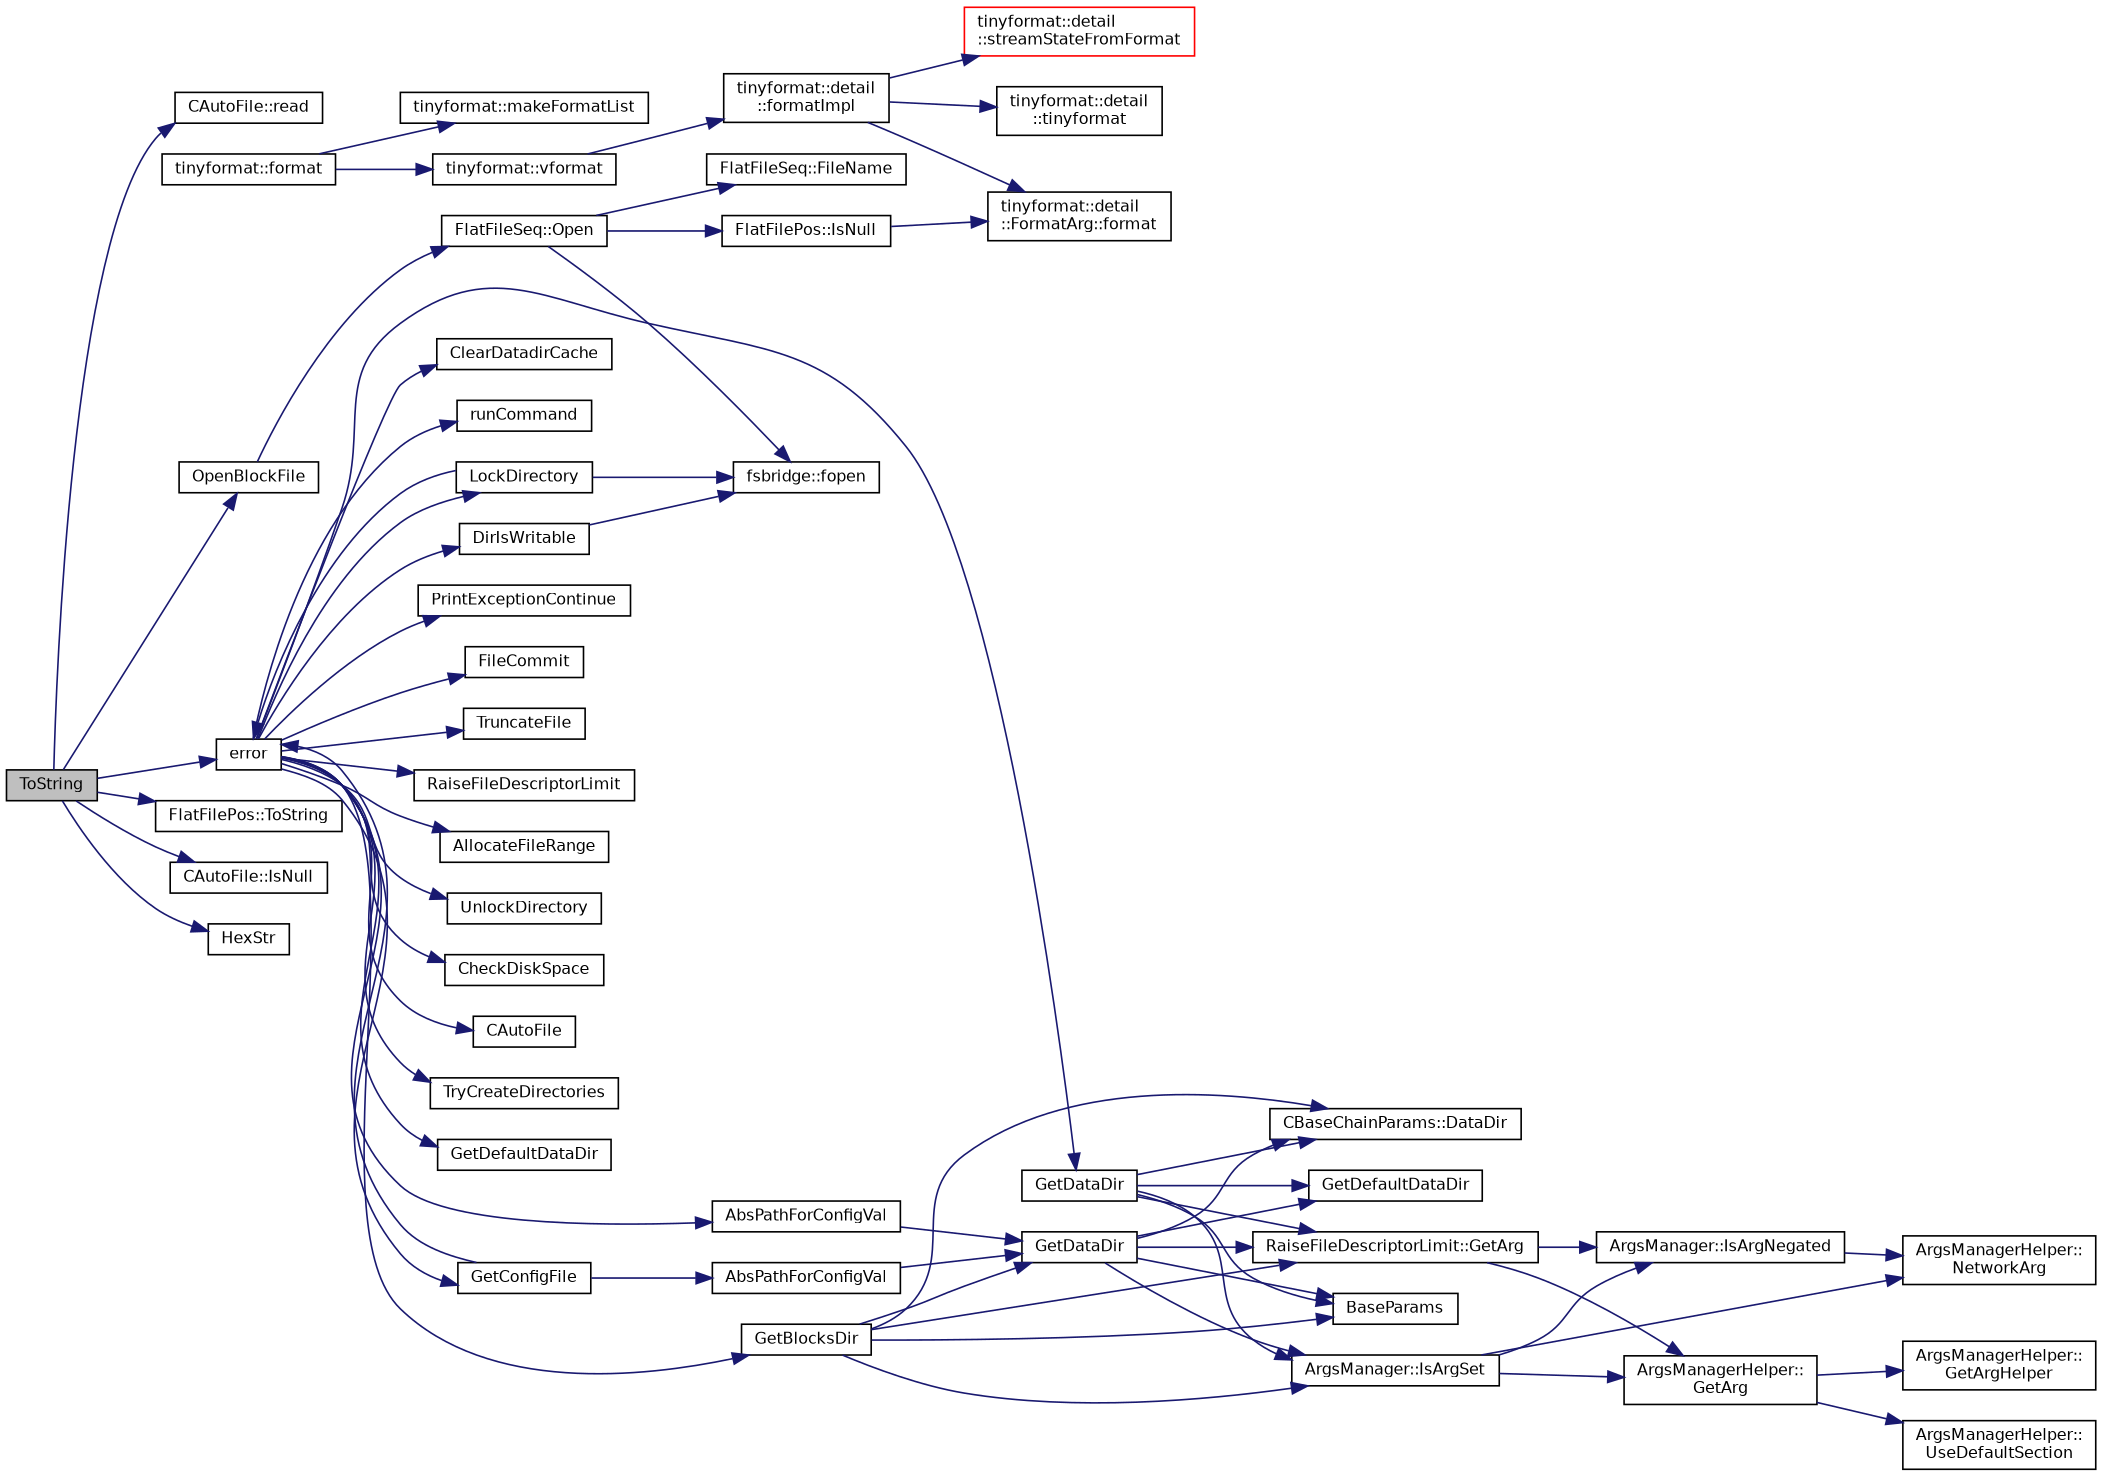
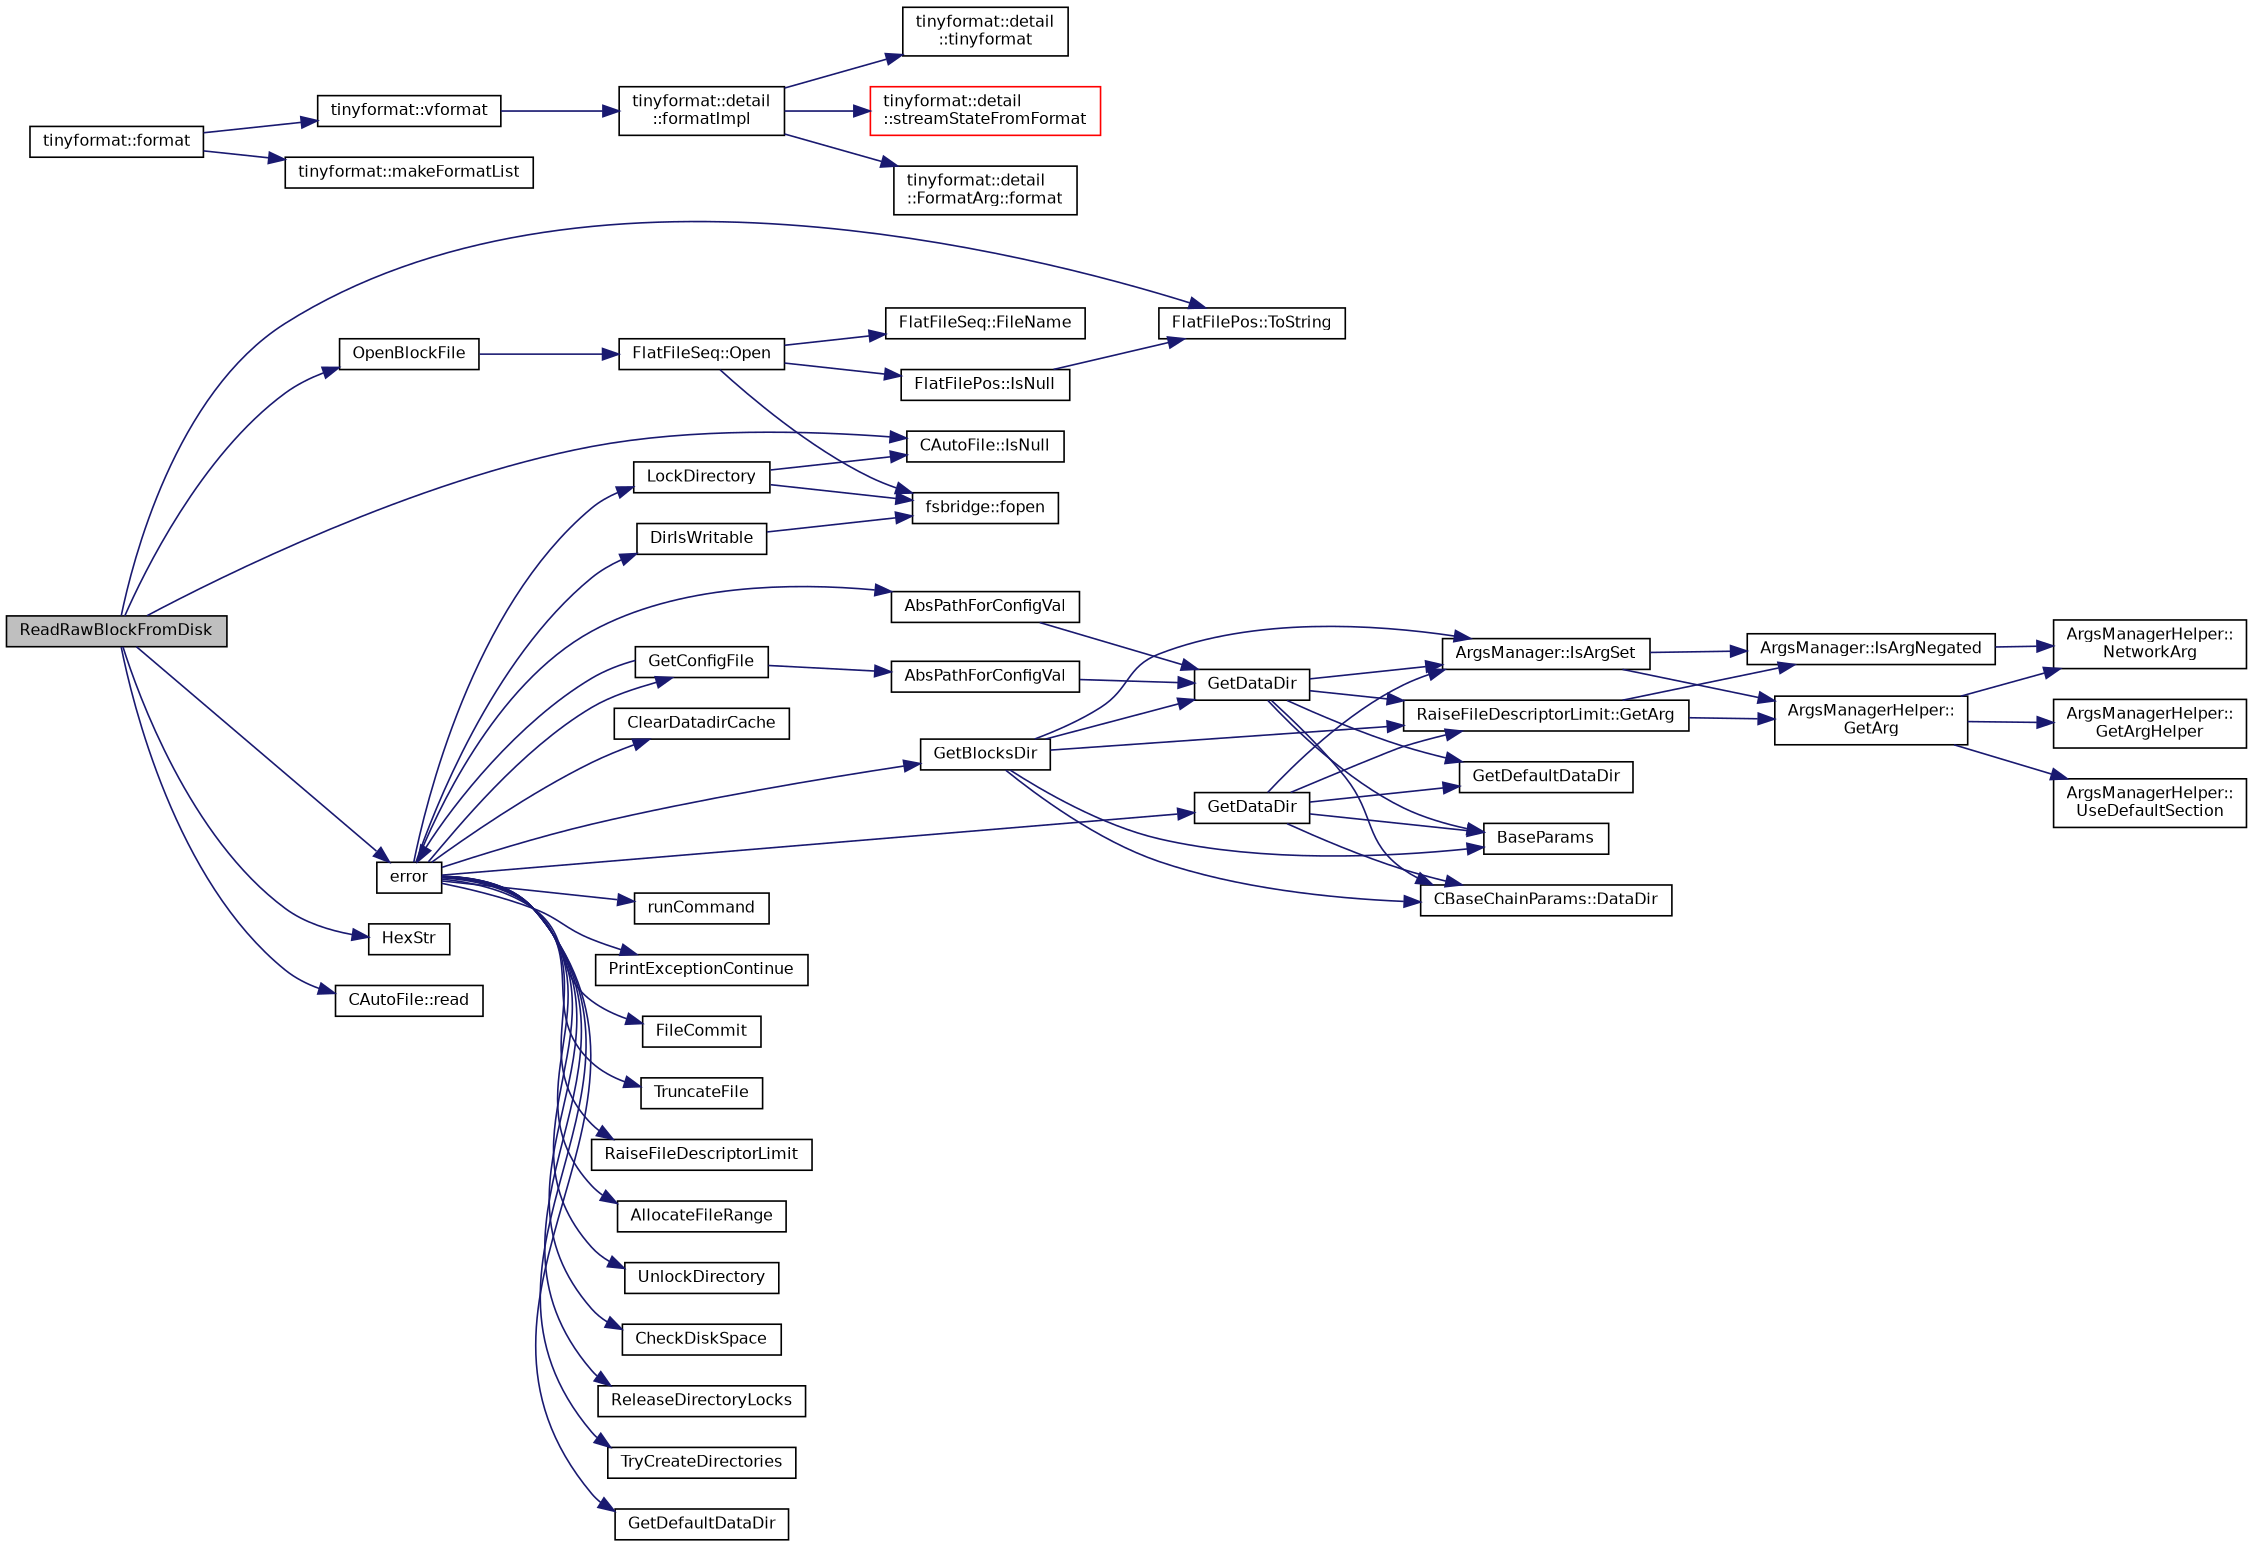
edge "FlatFilePos::IsNull" -> "tinyformat::detail ::FormatArg::format": now "FlatFilePos::IsNull" -> "FlatFilePos::ToString"
edge "LockDirectory" -> "error": now "LockDirectory" -> "CAutoFile::IsNull"
node "ToString": label "ToString" -> "ReadRawBlockFromDisk"
node "CAutoFile": label "CAutoFile" -> "ReleaseDirectoryLocks"
edge "ArgsManager::IsArgSet" -> "ArgsManagerHelper:: NetworkArg": now "ArgsManagerHelper:: GetArg" -> "ArgsManagerHelper:: NetworkArg"
